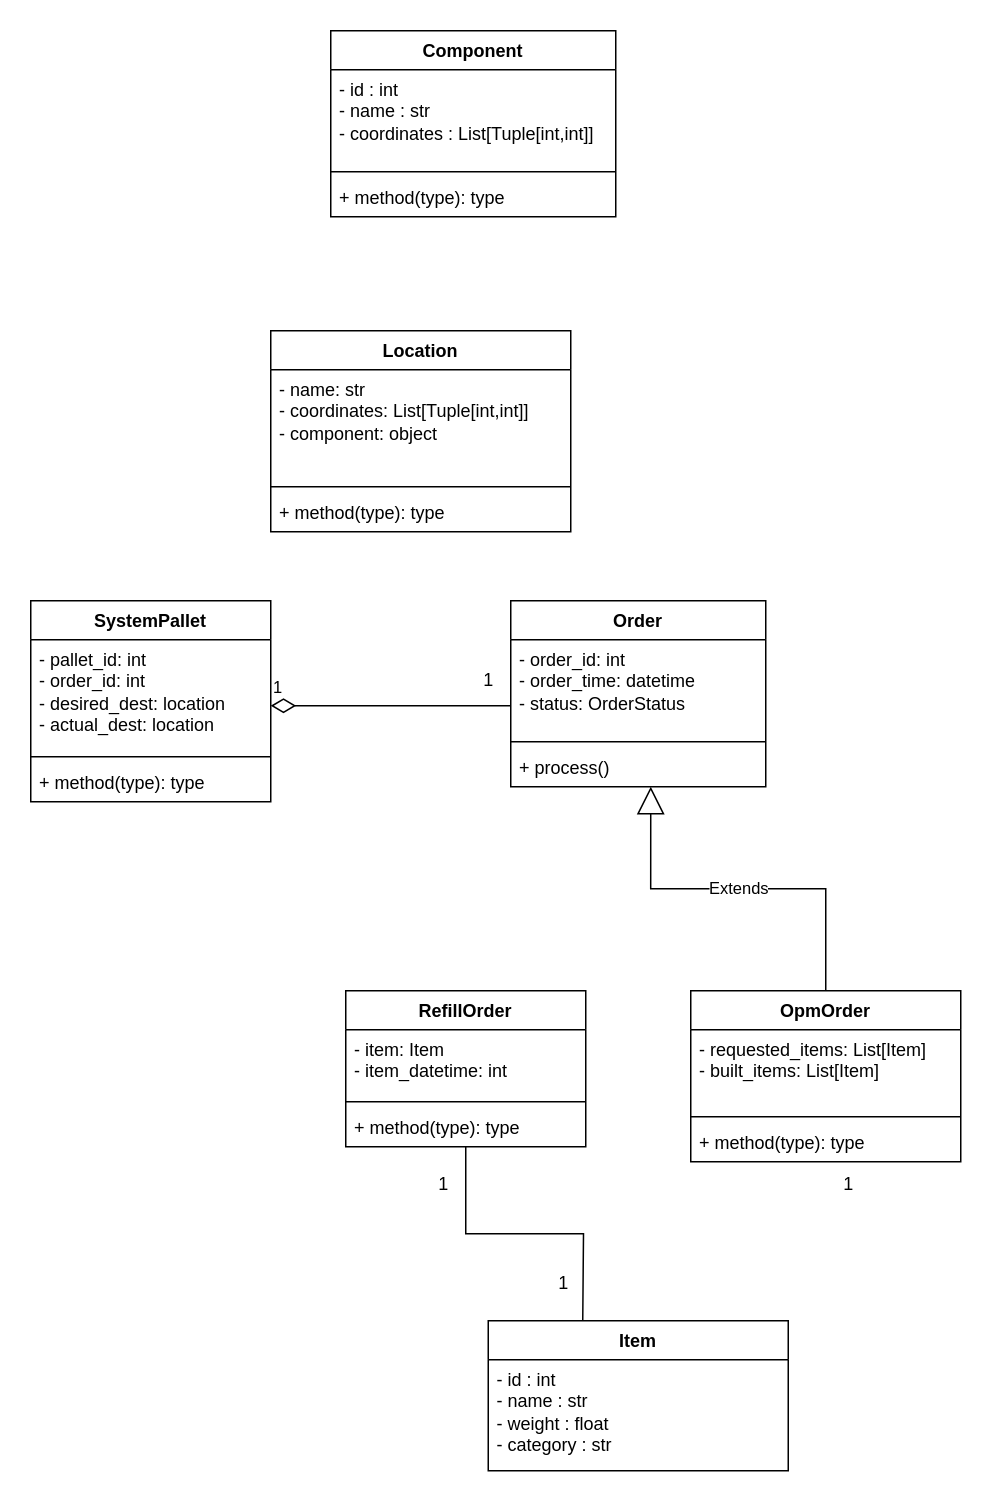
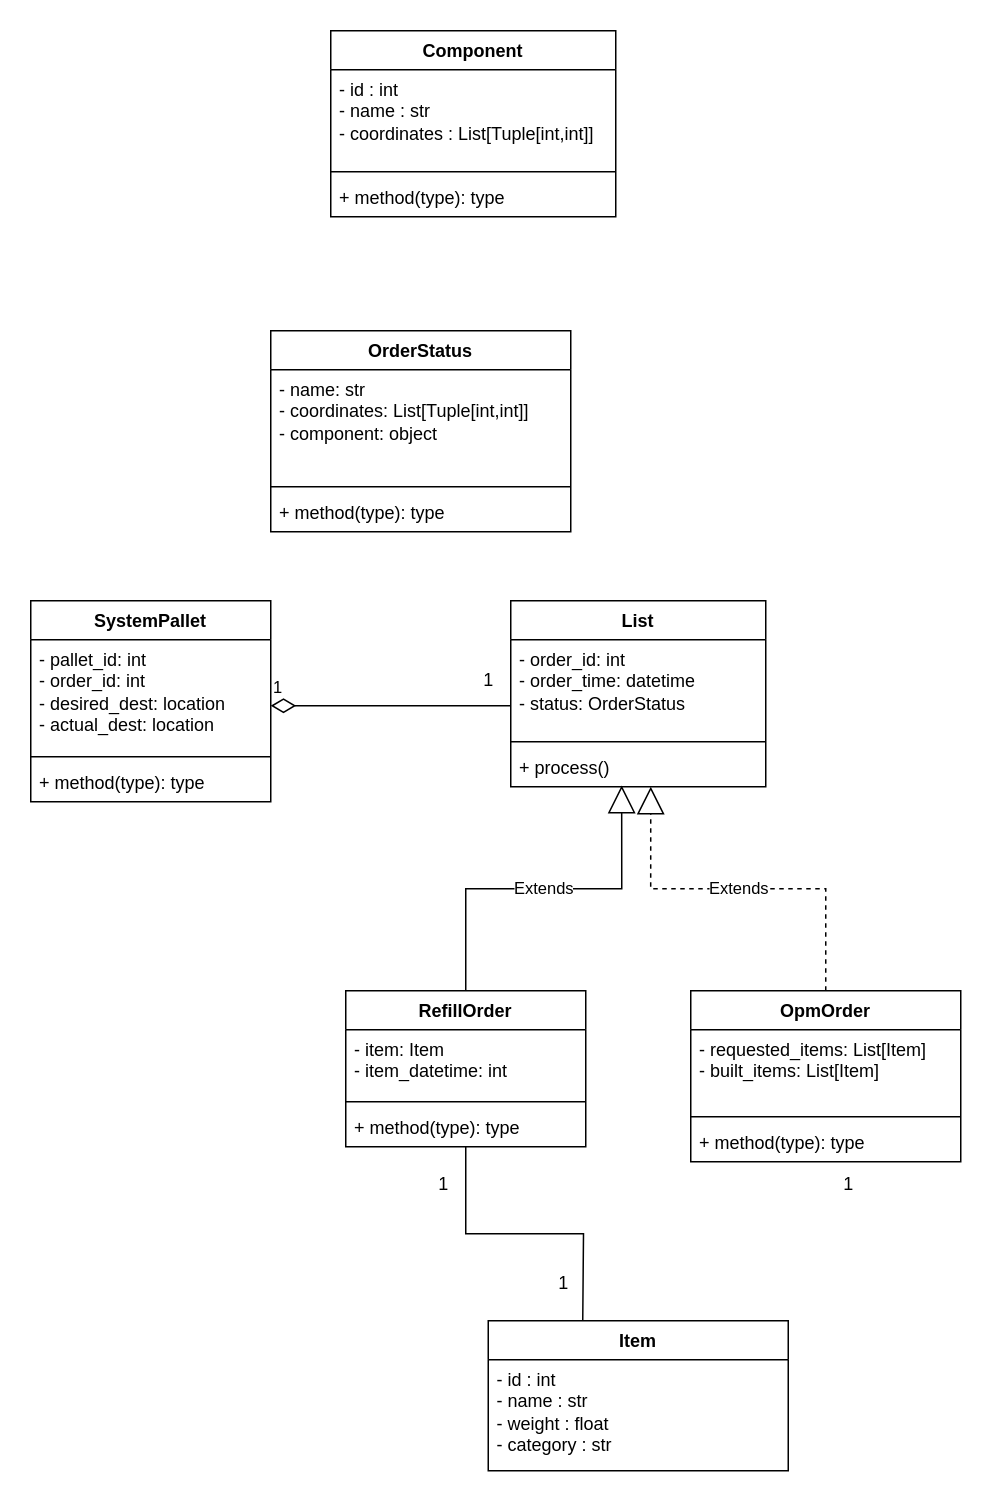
node "Location": label "Location" -> "OrderStatus"
node "Order": label "Order" -> "List"
edge "RefillOrder" -> "+ process()": added, label "Extends"
edge "OpmOrder" -> "+ process()": style solid -> dashed
